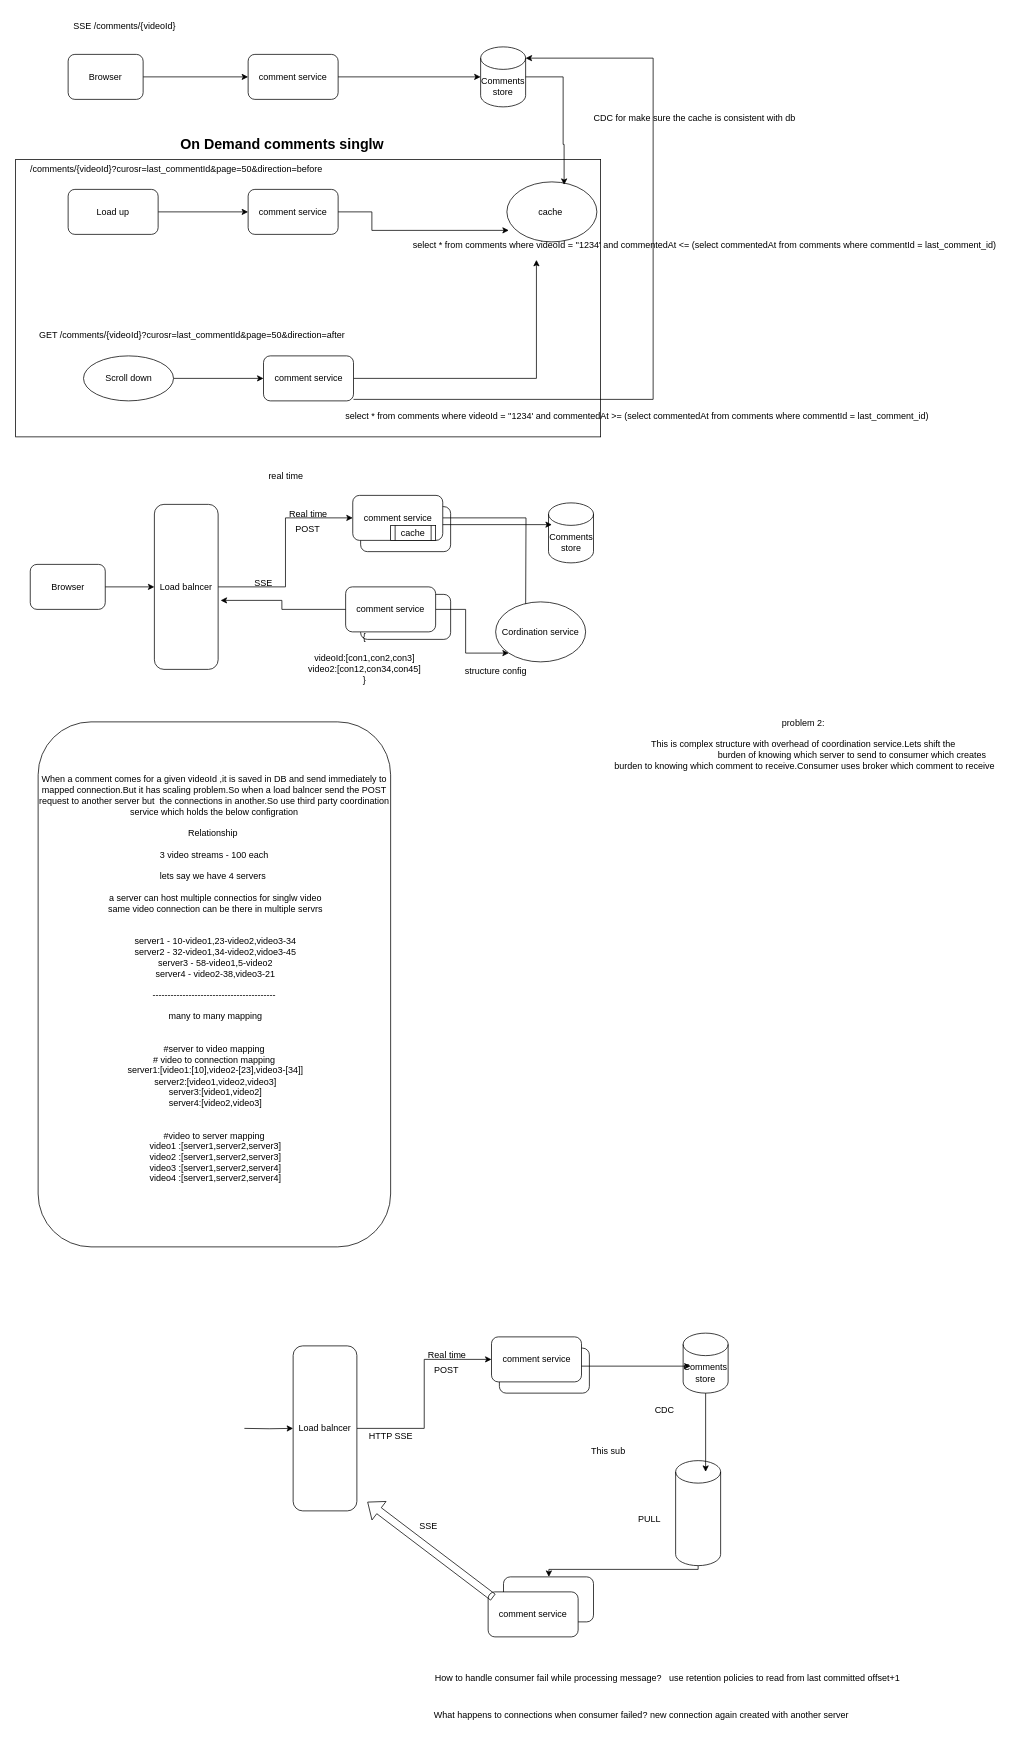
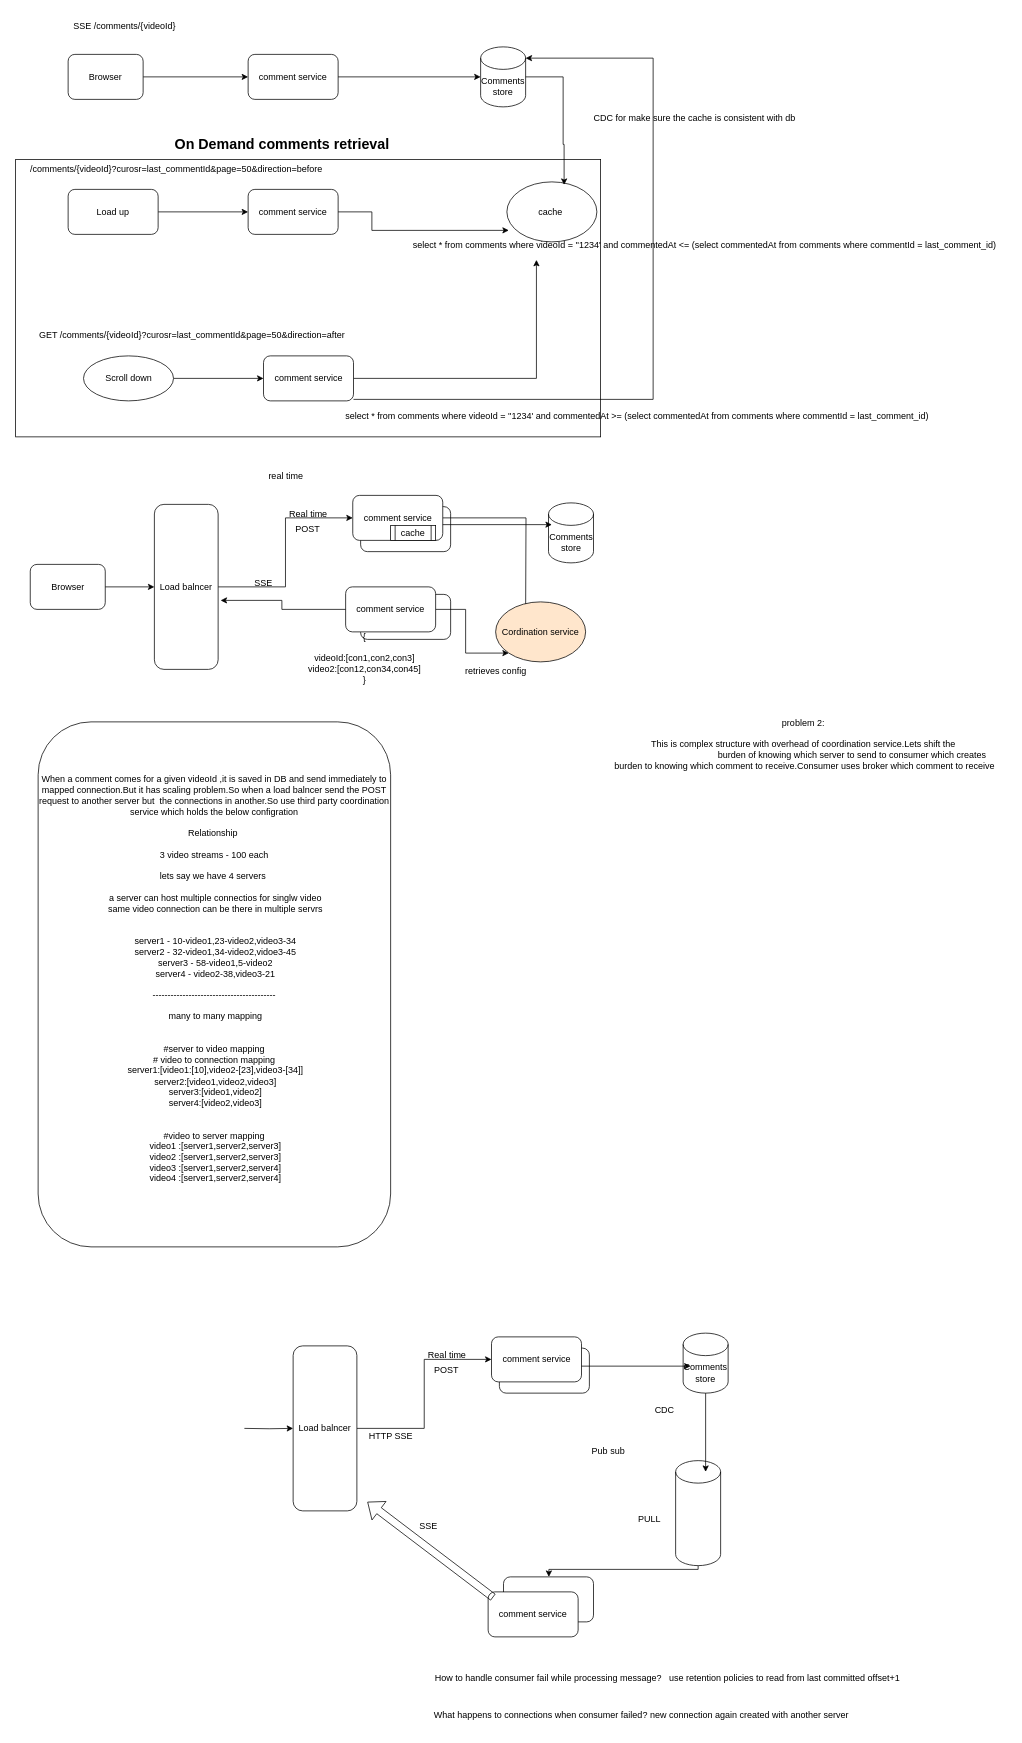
node "On Demand comments singlw": label "On Demand comments singlw" -> "On Demand comments retrieval"
node "Cordination service": fillcolor #ffffff -> #ffe6cc
node "structure config": label "structure config" -> "retrieves config"
node "This sub": label "This sub" -> "Pub sub"
